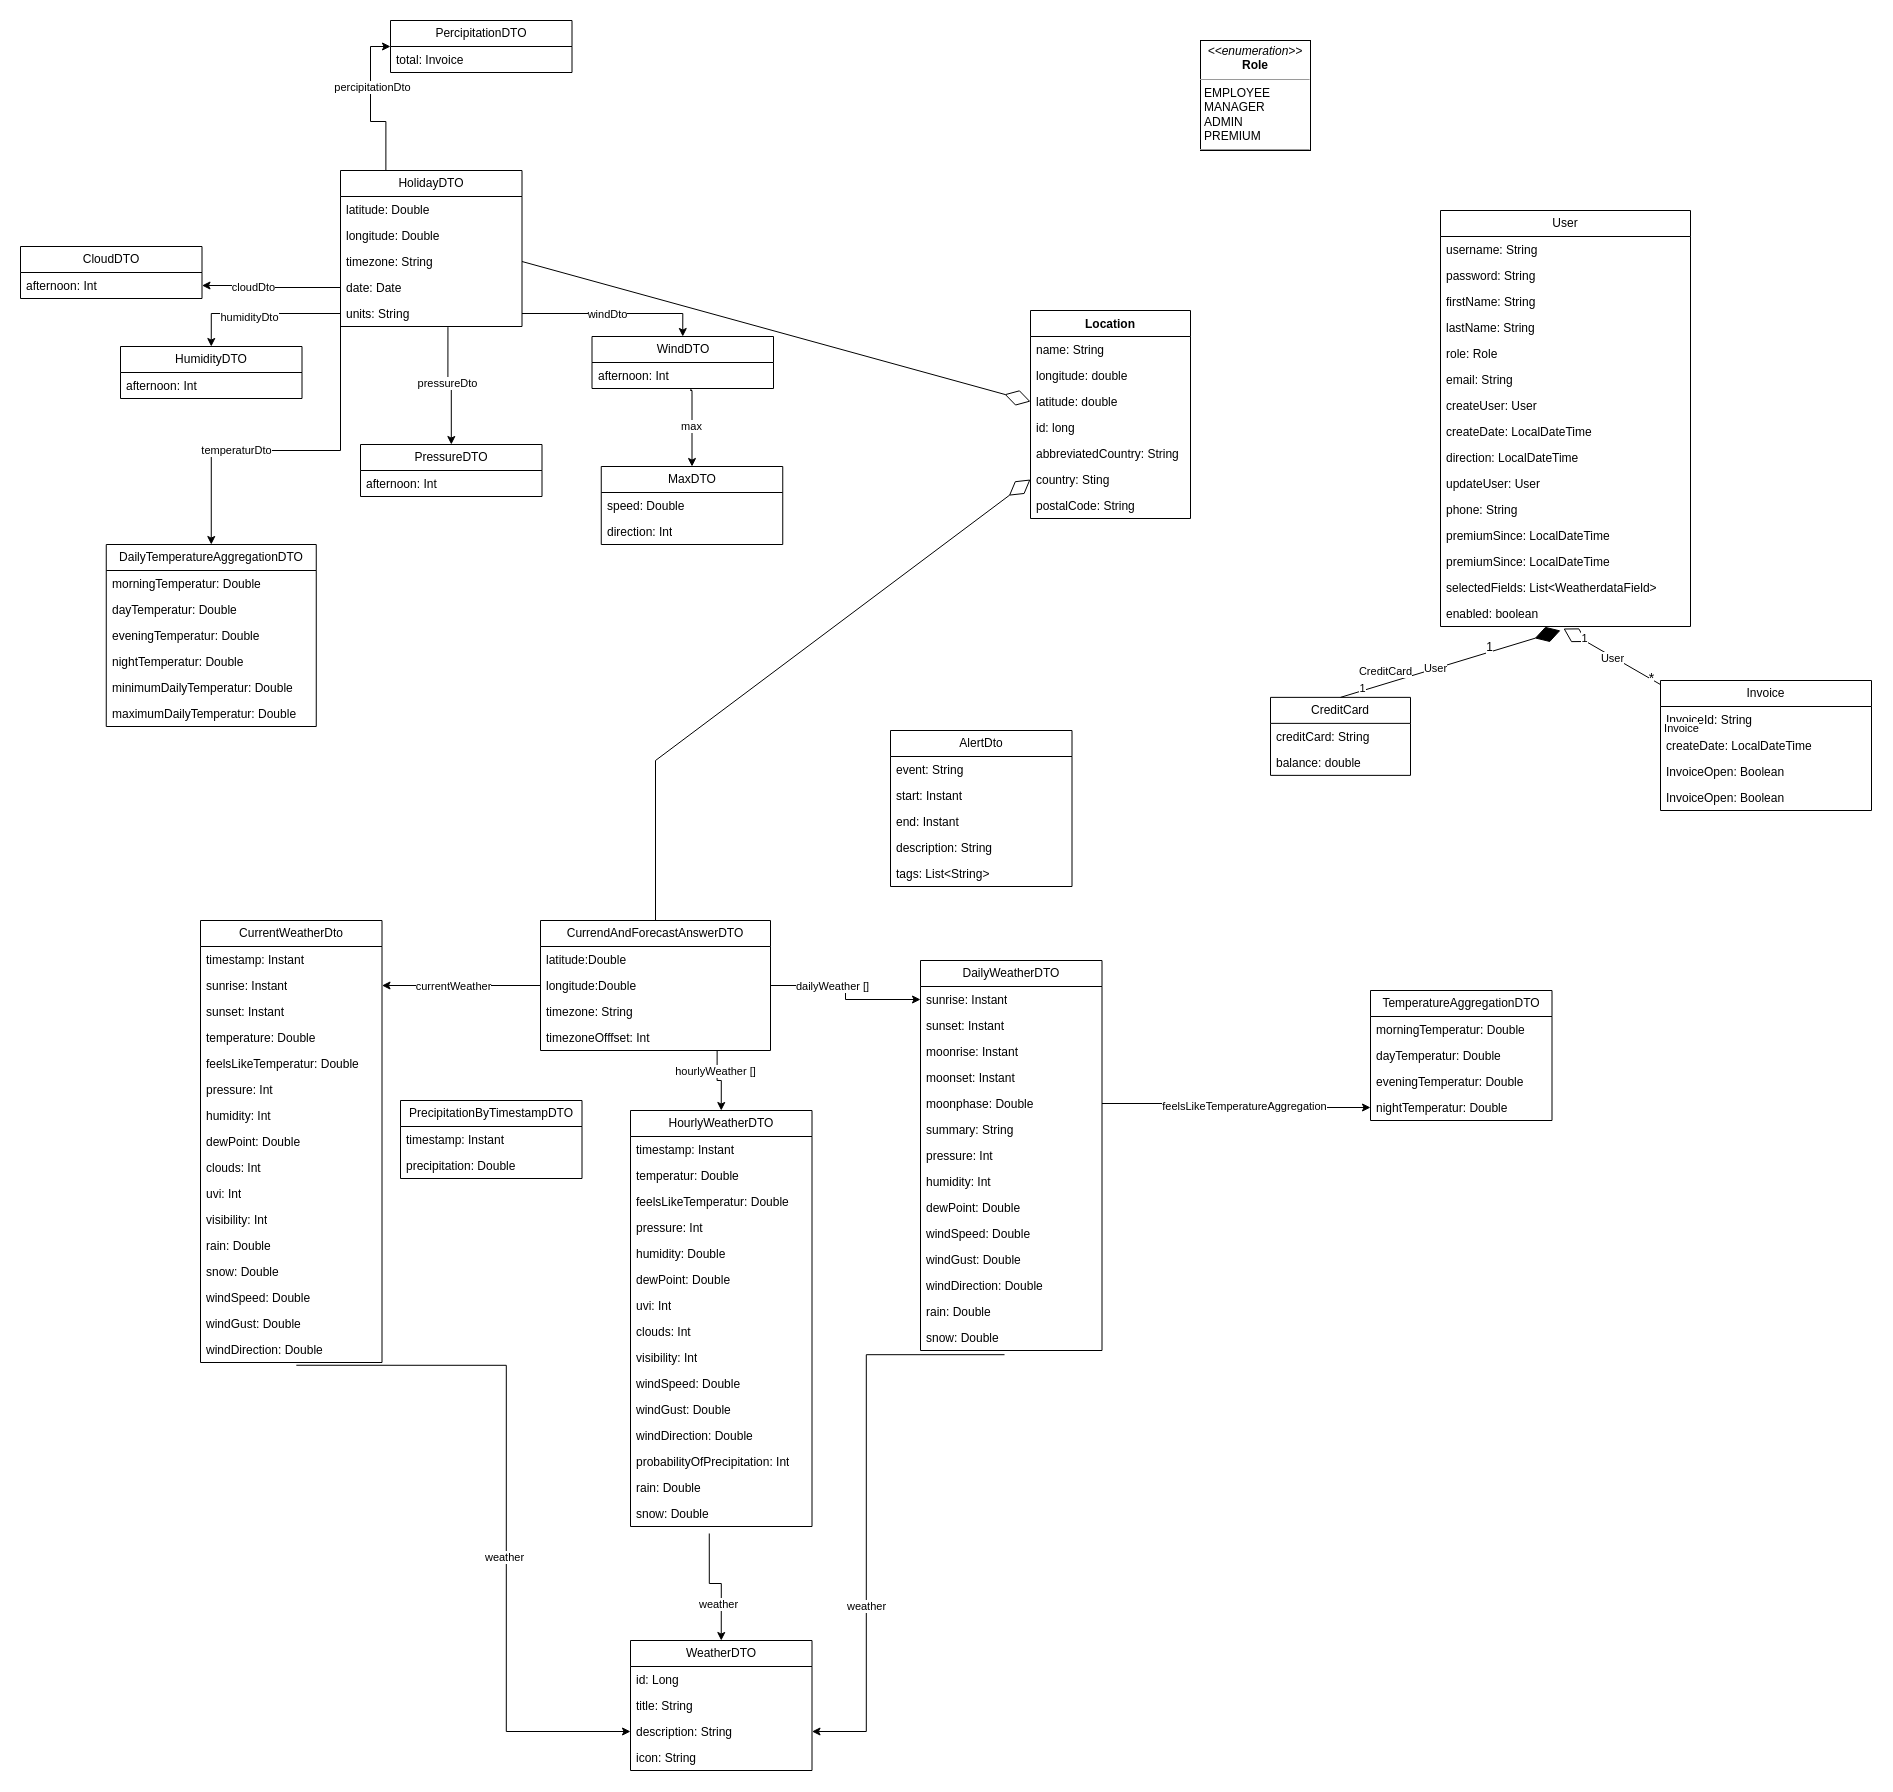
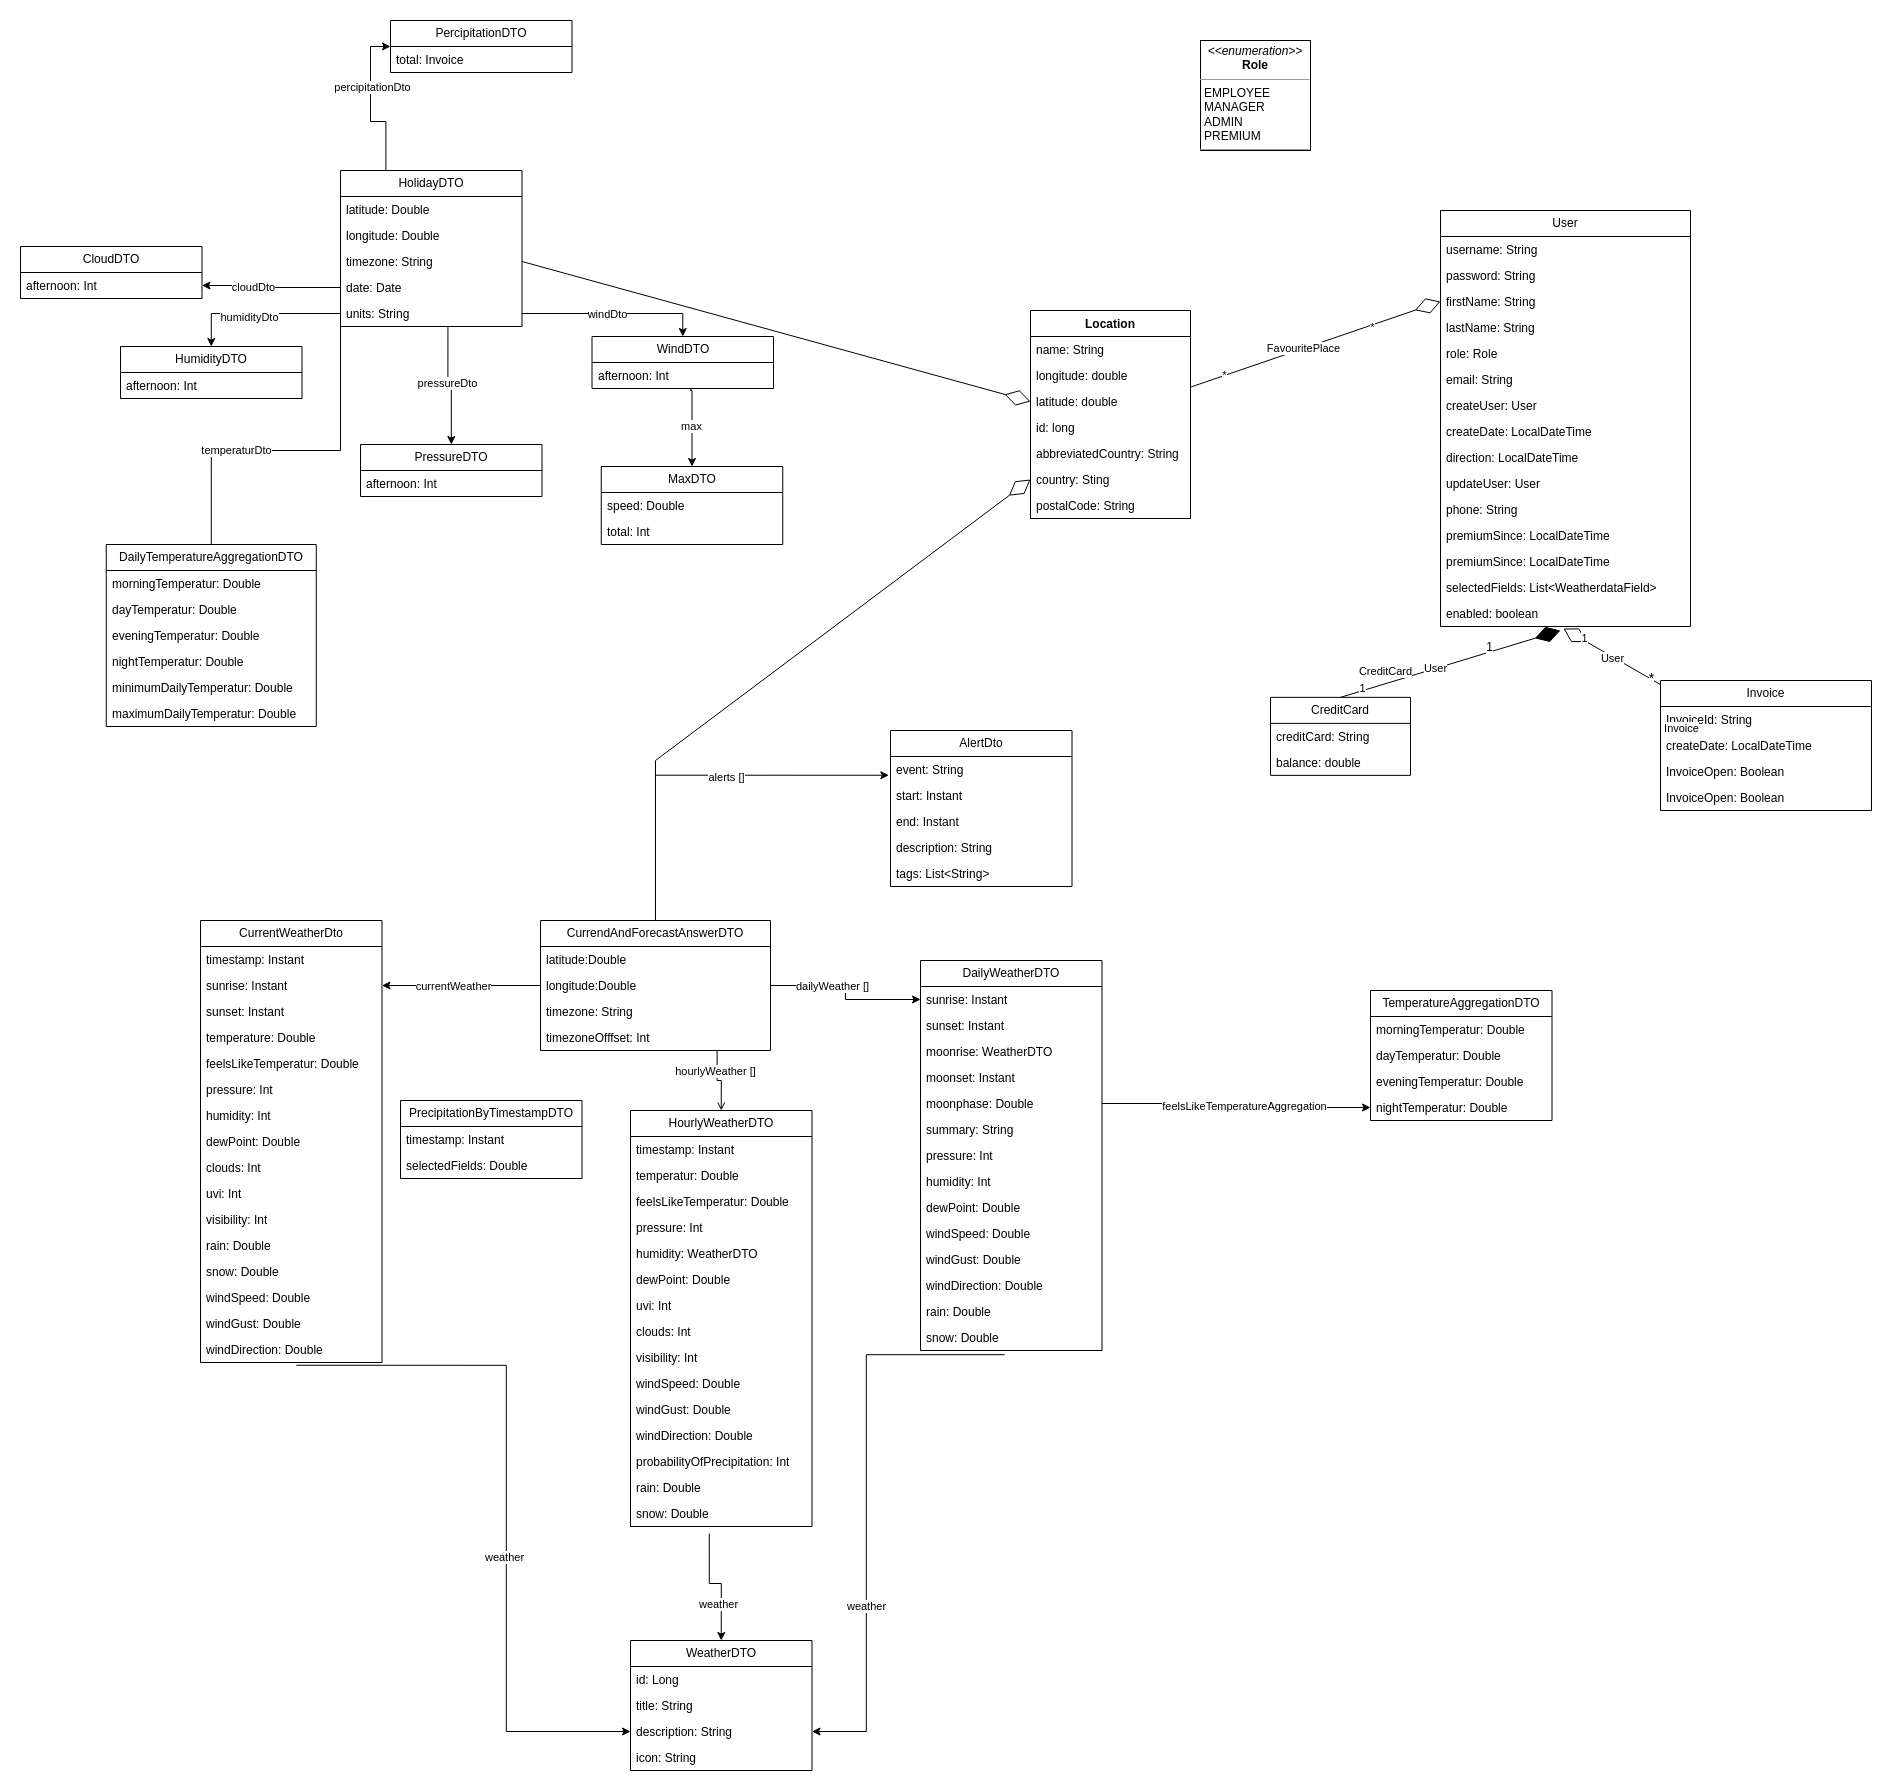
edge "Location" -> "firstName: String": added, labels "*", "FavouritePlace", "*"
node "direction: Int": label "direction: Int" -> "total: Int"
edge "units: String" -> "DailyTemperatureAggregationDTO": arrowhead classic -> none
edge "CurrendAndForecastAnswerDTO" -> "start: Instant": added, label "alerts []"
node "moonrise: Instant": label "moonrise: Instant" -> "moonrise: WeatherDTO"
edge "timezoneOfffset: Int" -> "HourlyWeatherDTO": arrowhead classic -> open
node "precipitation: Double": label "precipitation: Double" -> "selectedFields: Double"
node "humidity: Double": label "humidity: Double" -> "humidity: WeatherDTO"
